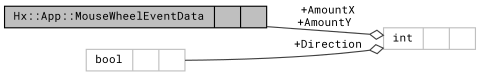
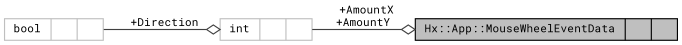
edge "Hx::App::MouseWheelEventData" -> "int": reversed
